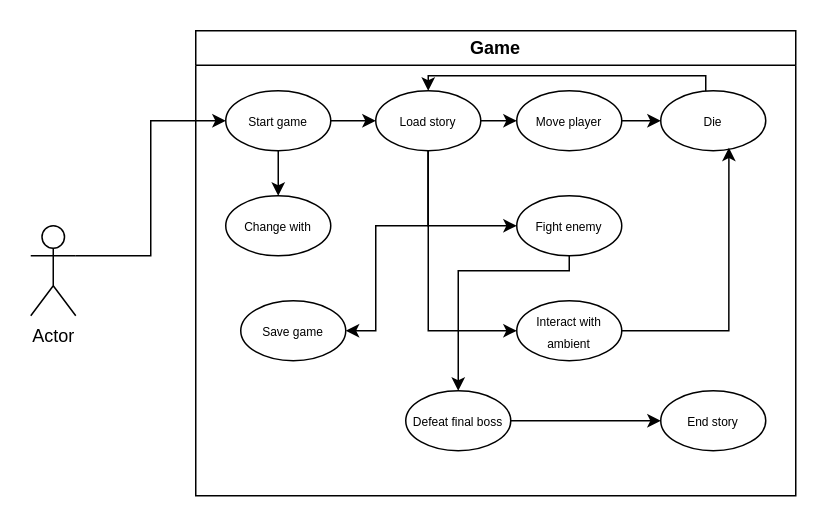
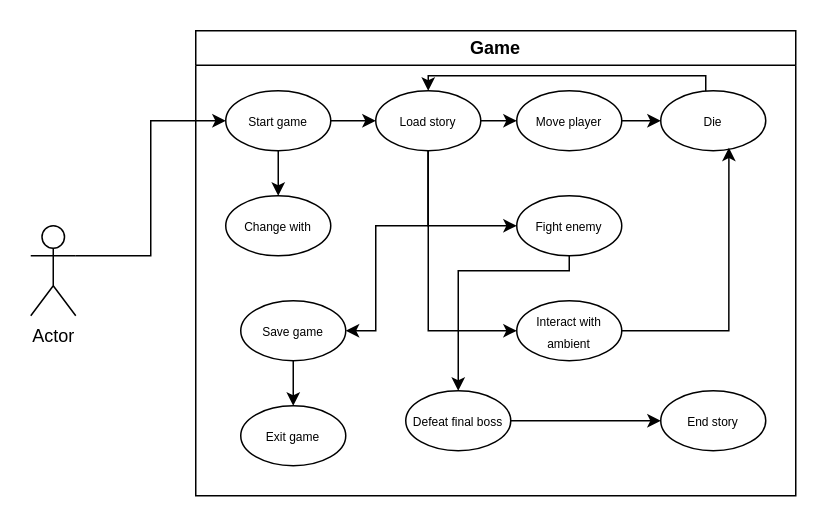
edge "Save game" -> "Exit game": added
node "Exit game": added
